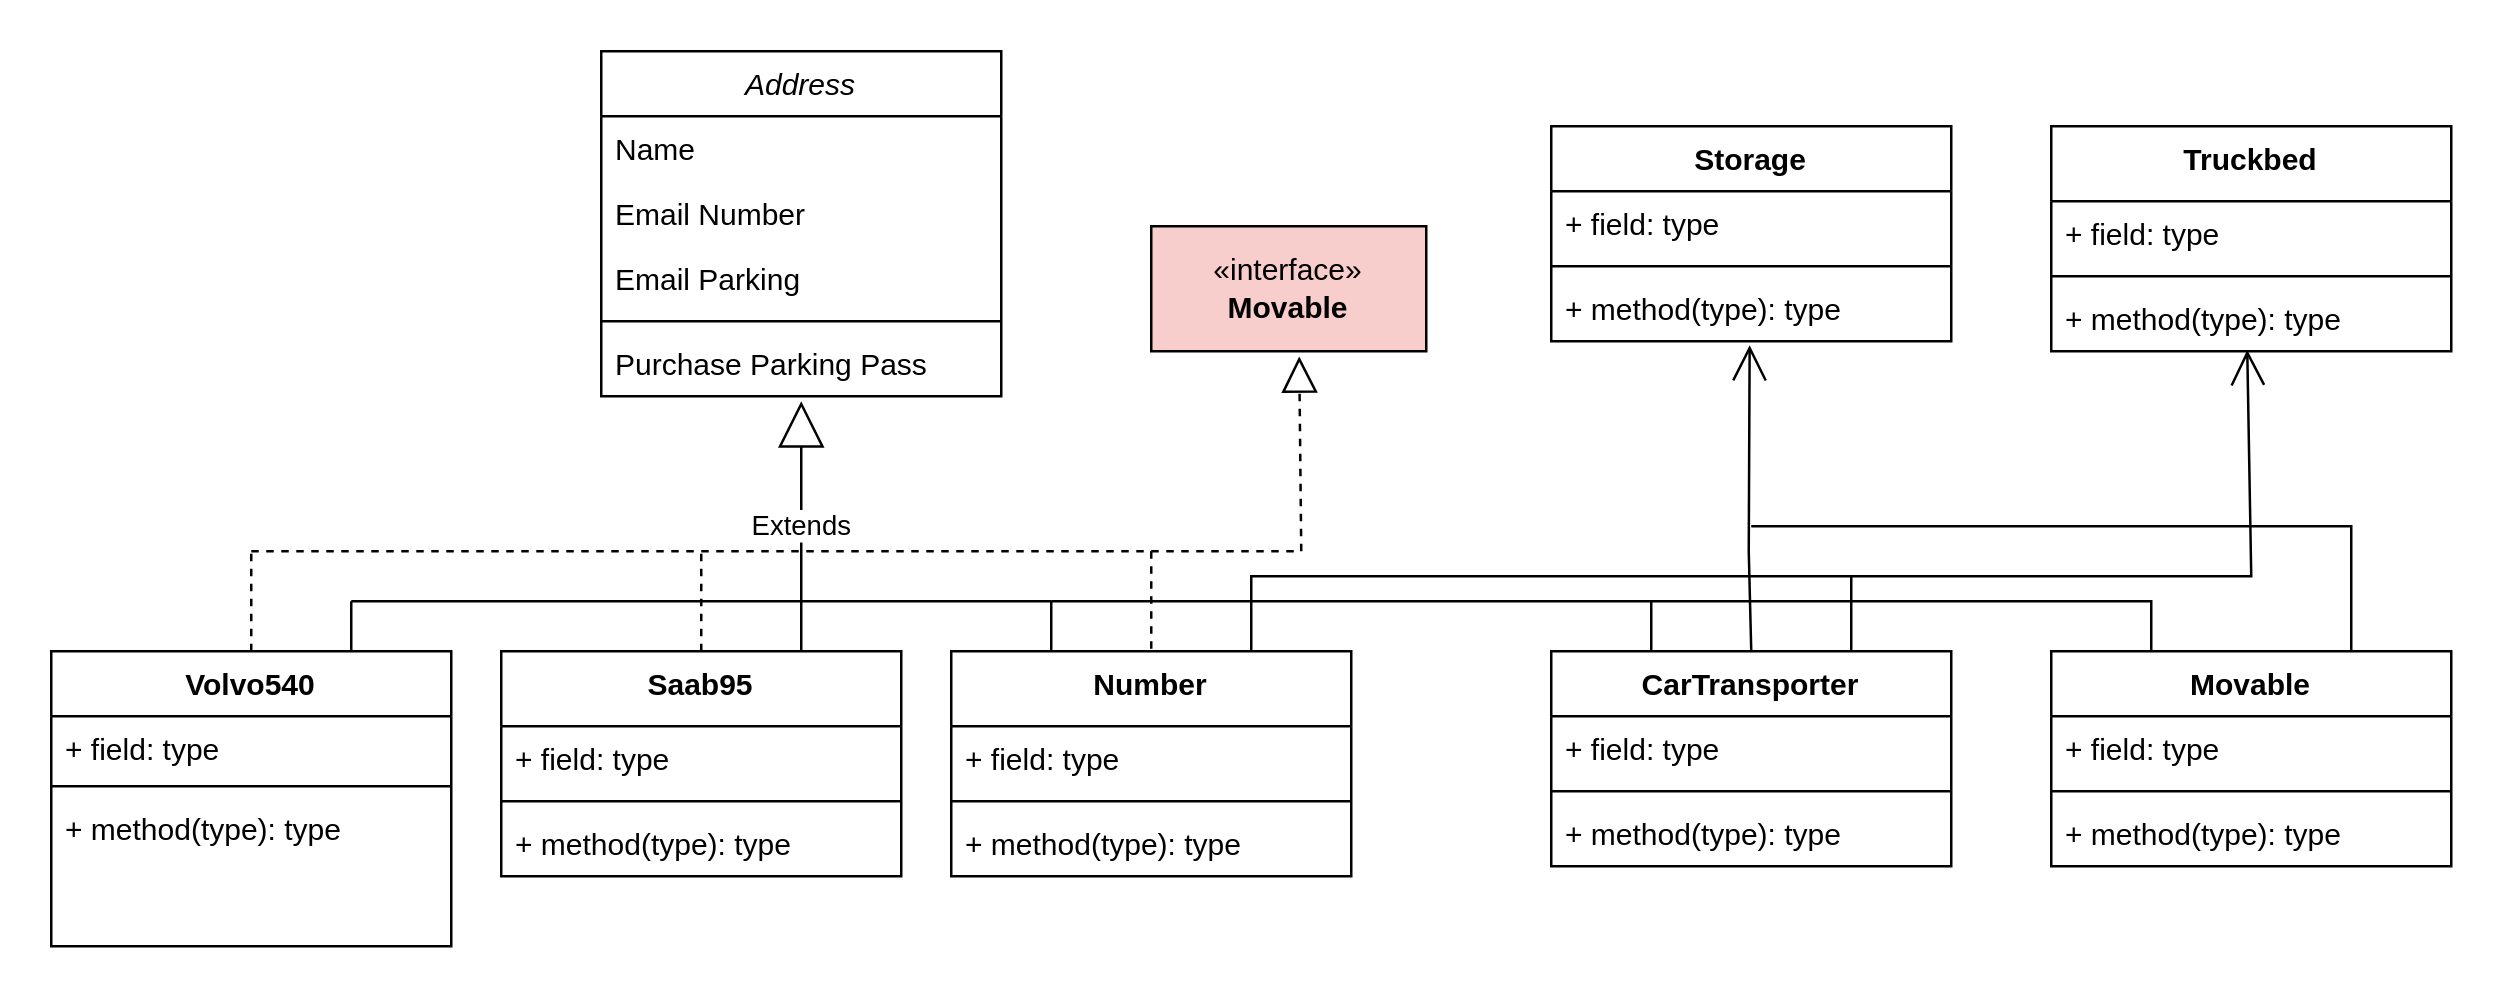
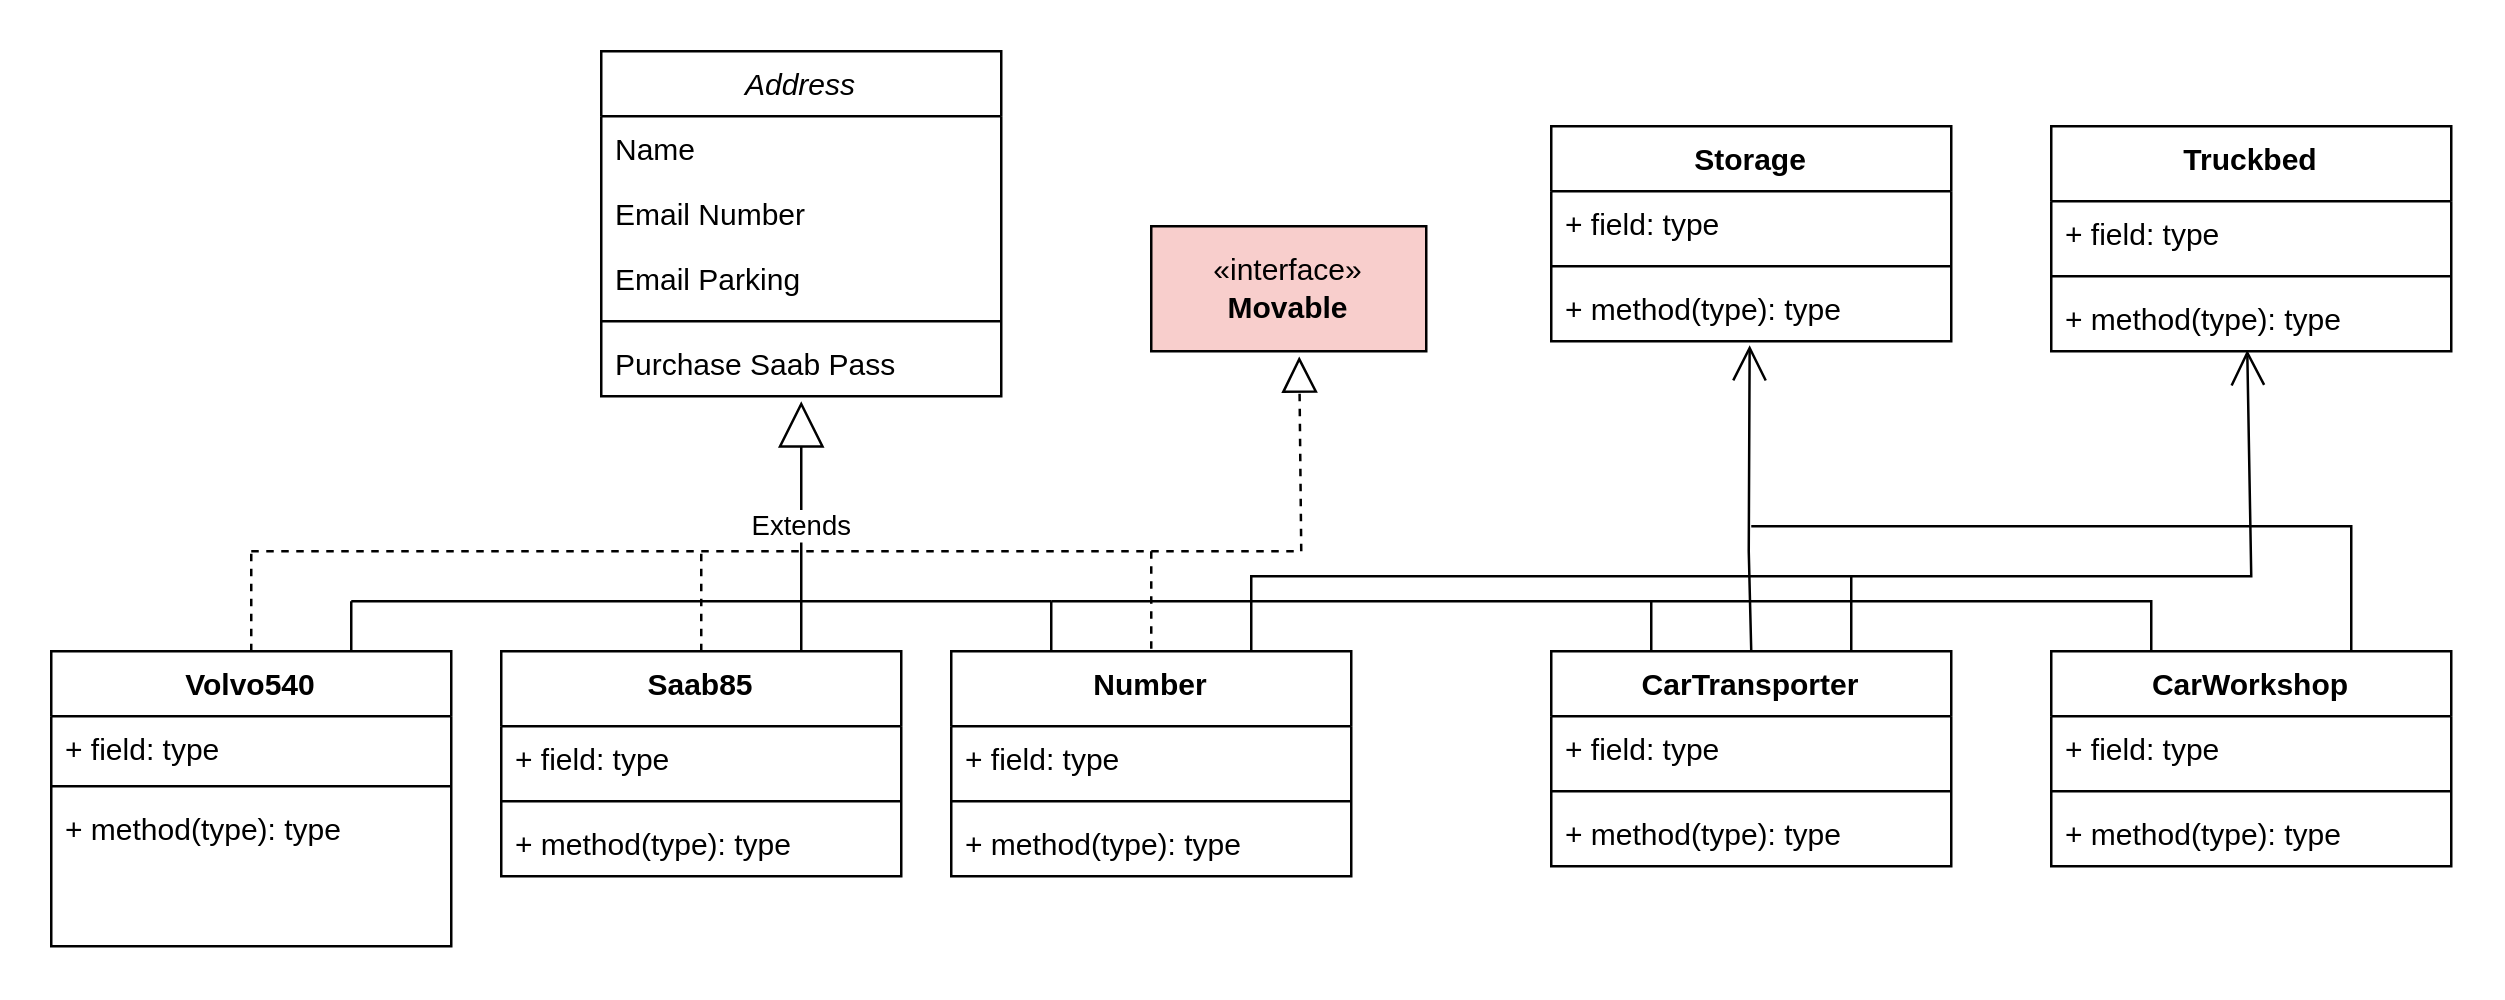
node "Purchase Parking Pass": label "Purchase Parking Pass" -> "Purchase Saab Pass"
node "Saab95": label "Saab95" -> "Saab85"
node "Movable": label "Movable" -> "CarWorkshop"
